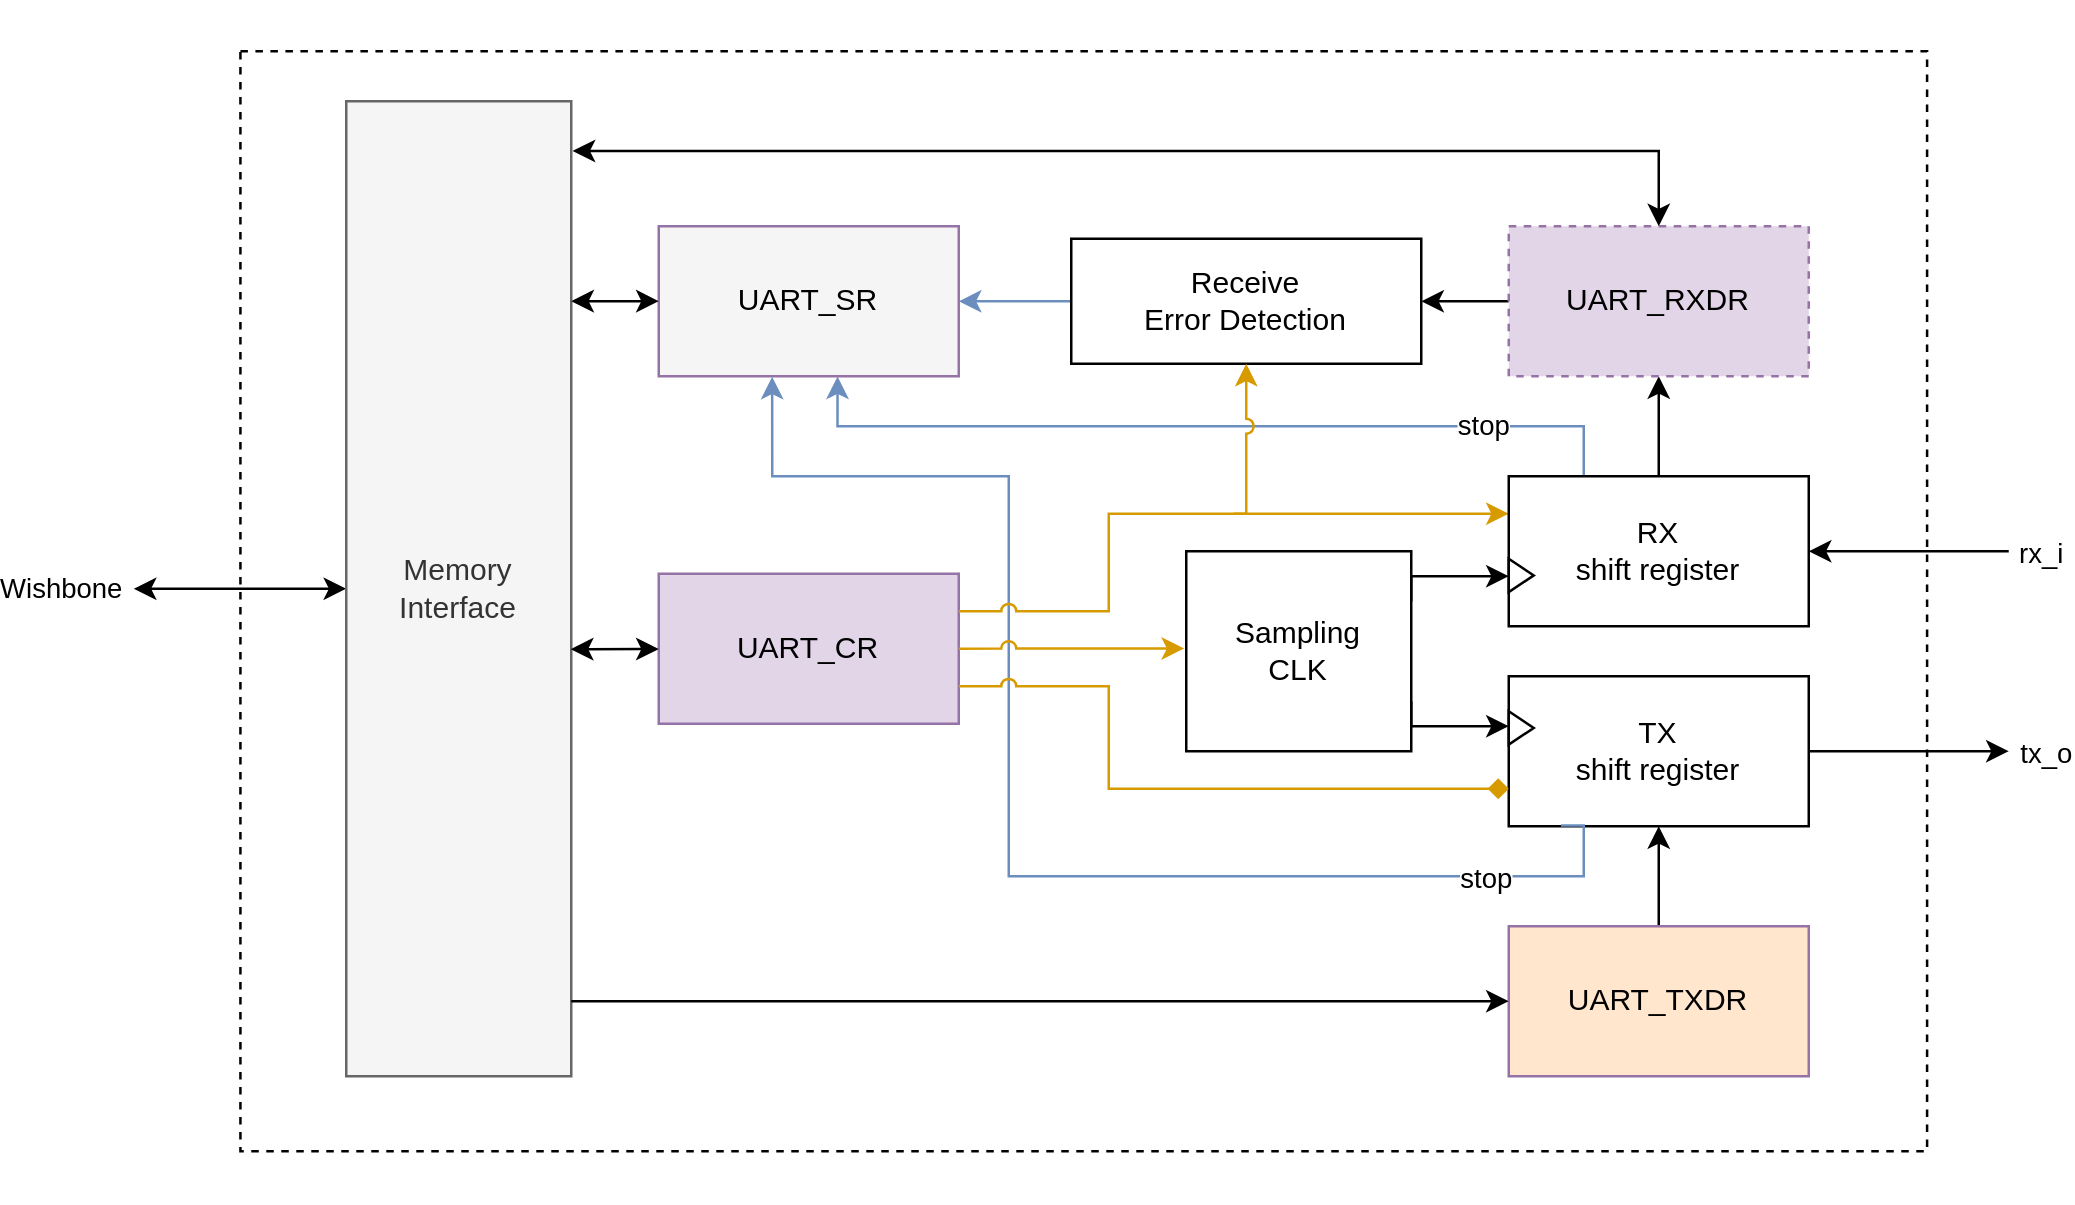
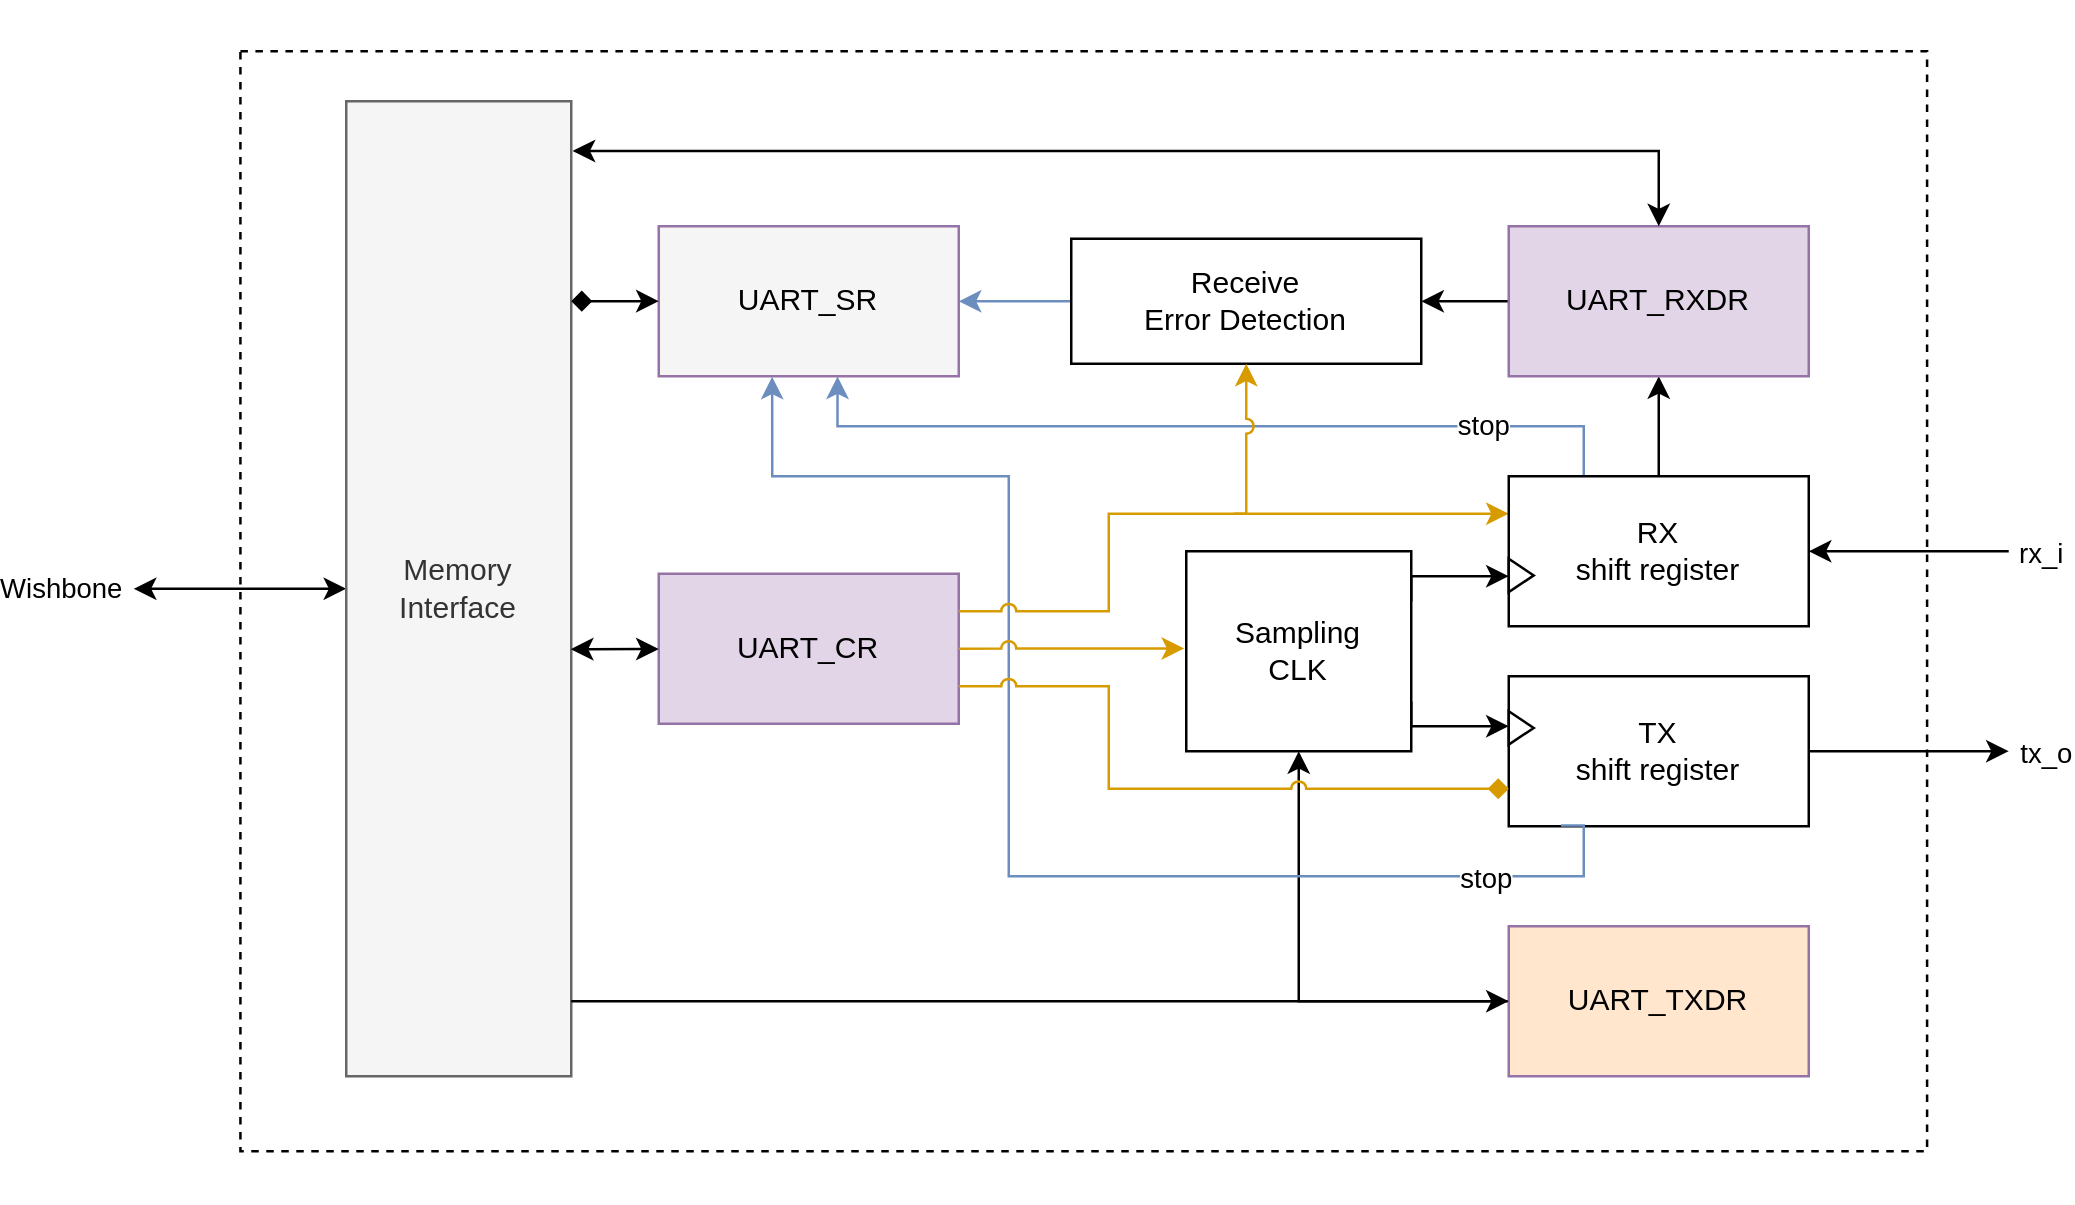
edge "UART_SR" -- "Memory Interface": arrowhead classic -> diamond
node "UART_RXDR": style dashed -> solid
edge "UART_TXDR" -> "TX shift register": now "UART_TXDR" -> "Sampling CLK"
